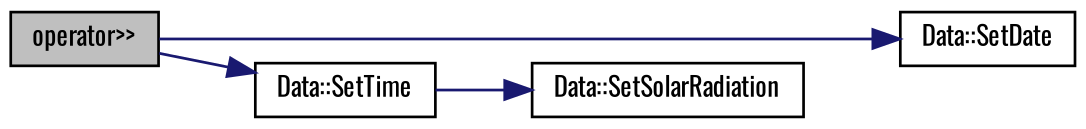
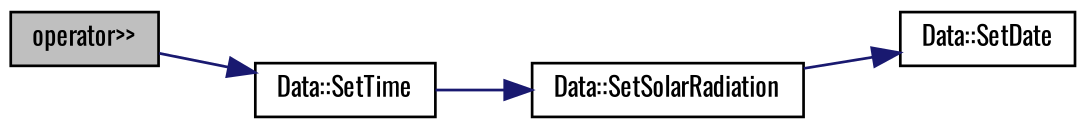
edge "operator>>" -> "Data::SetDate": now "Data::SetSolarRadiation" -> "Data::SetDate"
